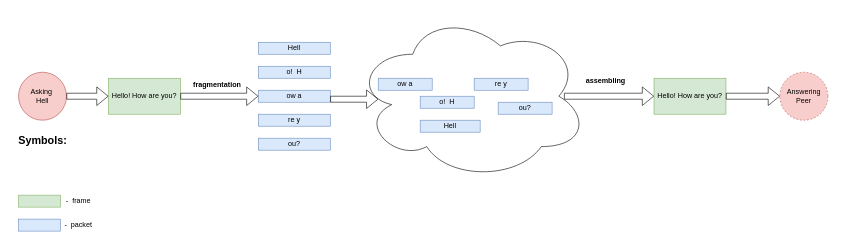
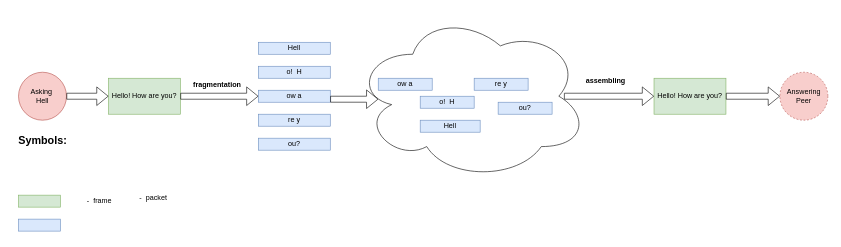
node "- frame": moved (78, 201) -> (99, 201)
node "- packet": moved (78, 225) -> (153, 198)
